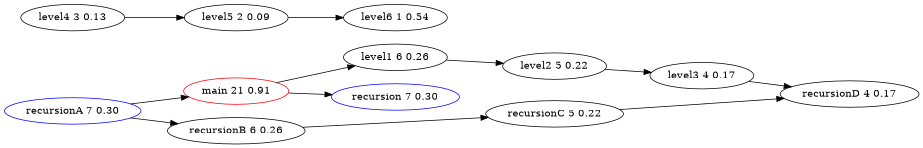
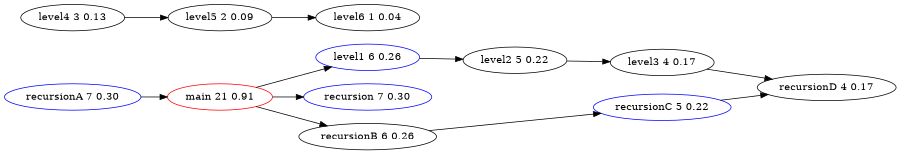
node "level6 1 0.54": label "level6 1 0.54" -> "level6 1 0.04"
node "level1 6 0.26": color black -> blue
node "recursionC 5 0.22": color black -> blue
edge "recursionA 7 0.30" -> "recursionB 6 0.26": now "main 21 0.91" -> "recursionB 6 0.26"
